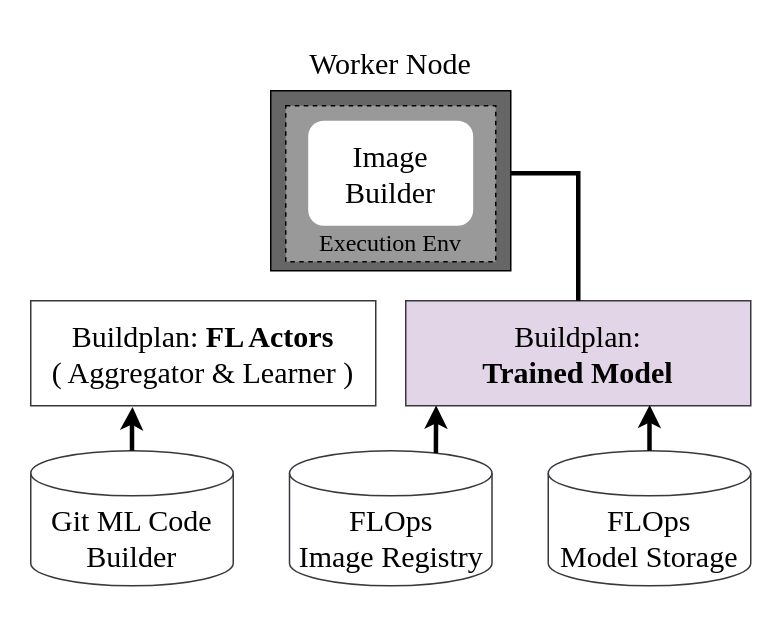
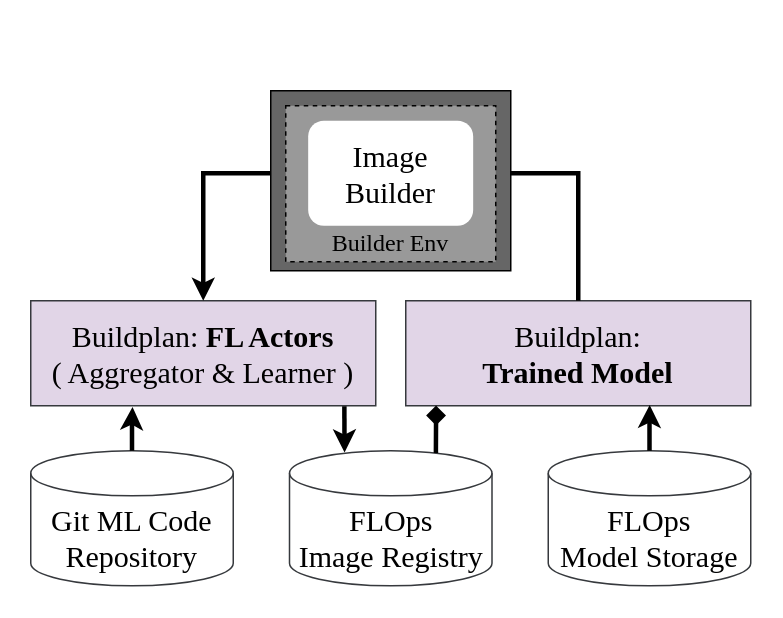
node "Worker Node": removed
edge "Image Builder" -> "Buildplan: FL Actors ( Aggregator & Learner )": added
node "Execution Env": label "Execution Env" -> "Builder Env"
node "Buildplan: FL Actors ( Aggregator & Learner )": fillcolor #ffffff -> #e1d5e7
edge "Buildplan: FL Actors ( Aggregator & Learner )" -> "FLOps Image Registry": added
edge "FLOps Image Registry" -> "Buildplan: Trained Model": arrowhead classic -> diamond
node "Git ML Code Builder": label "Git ML Code Builder" -> "Git ML Code Repository"
